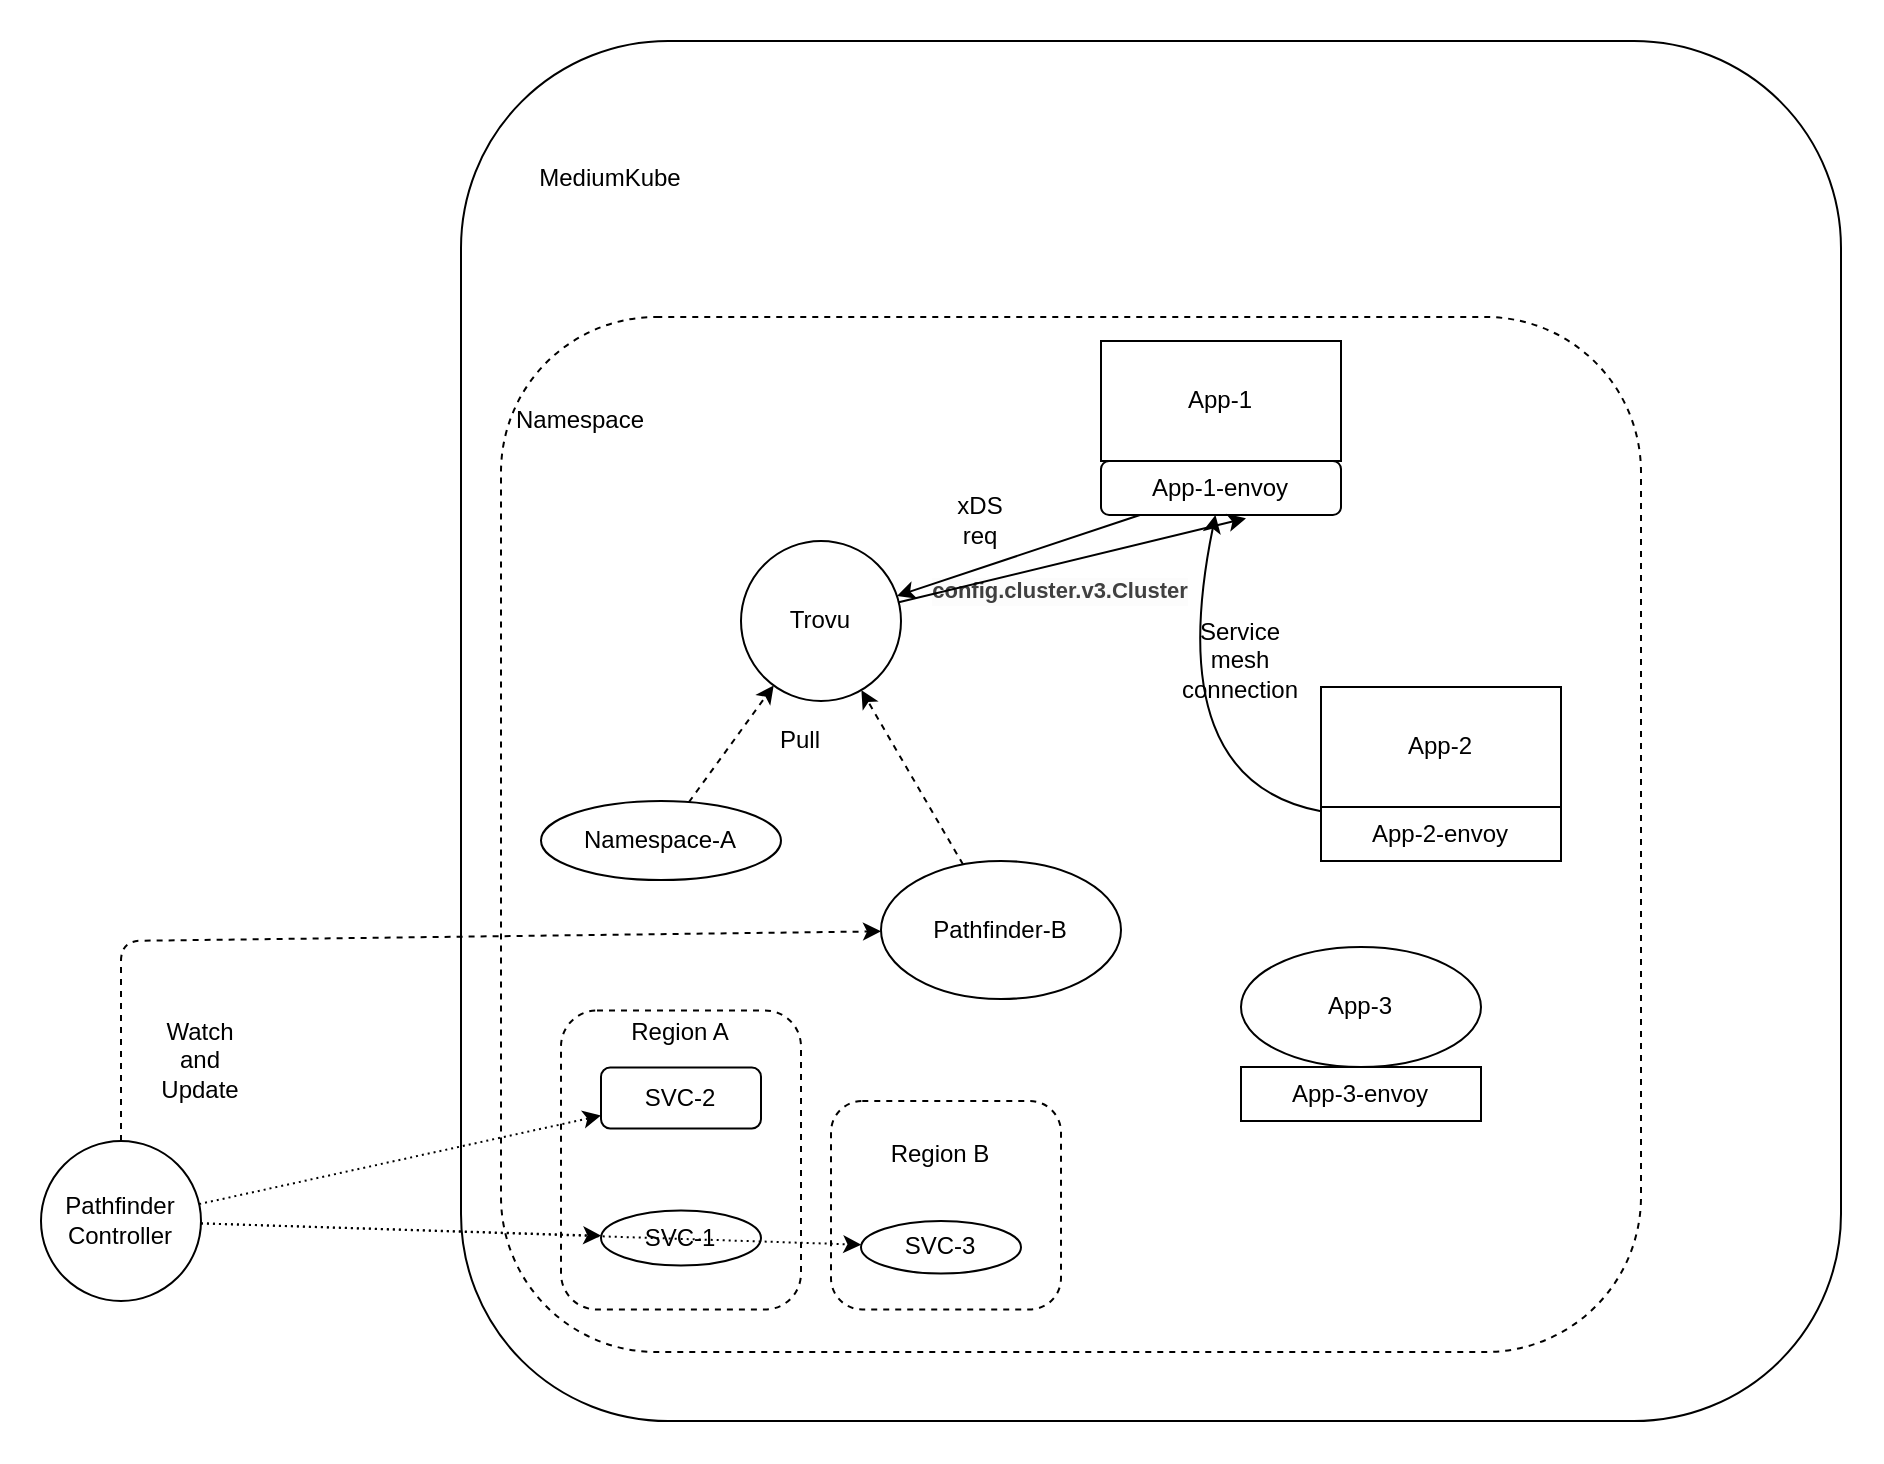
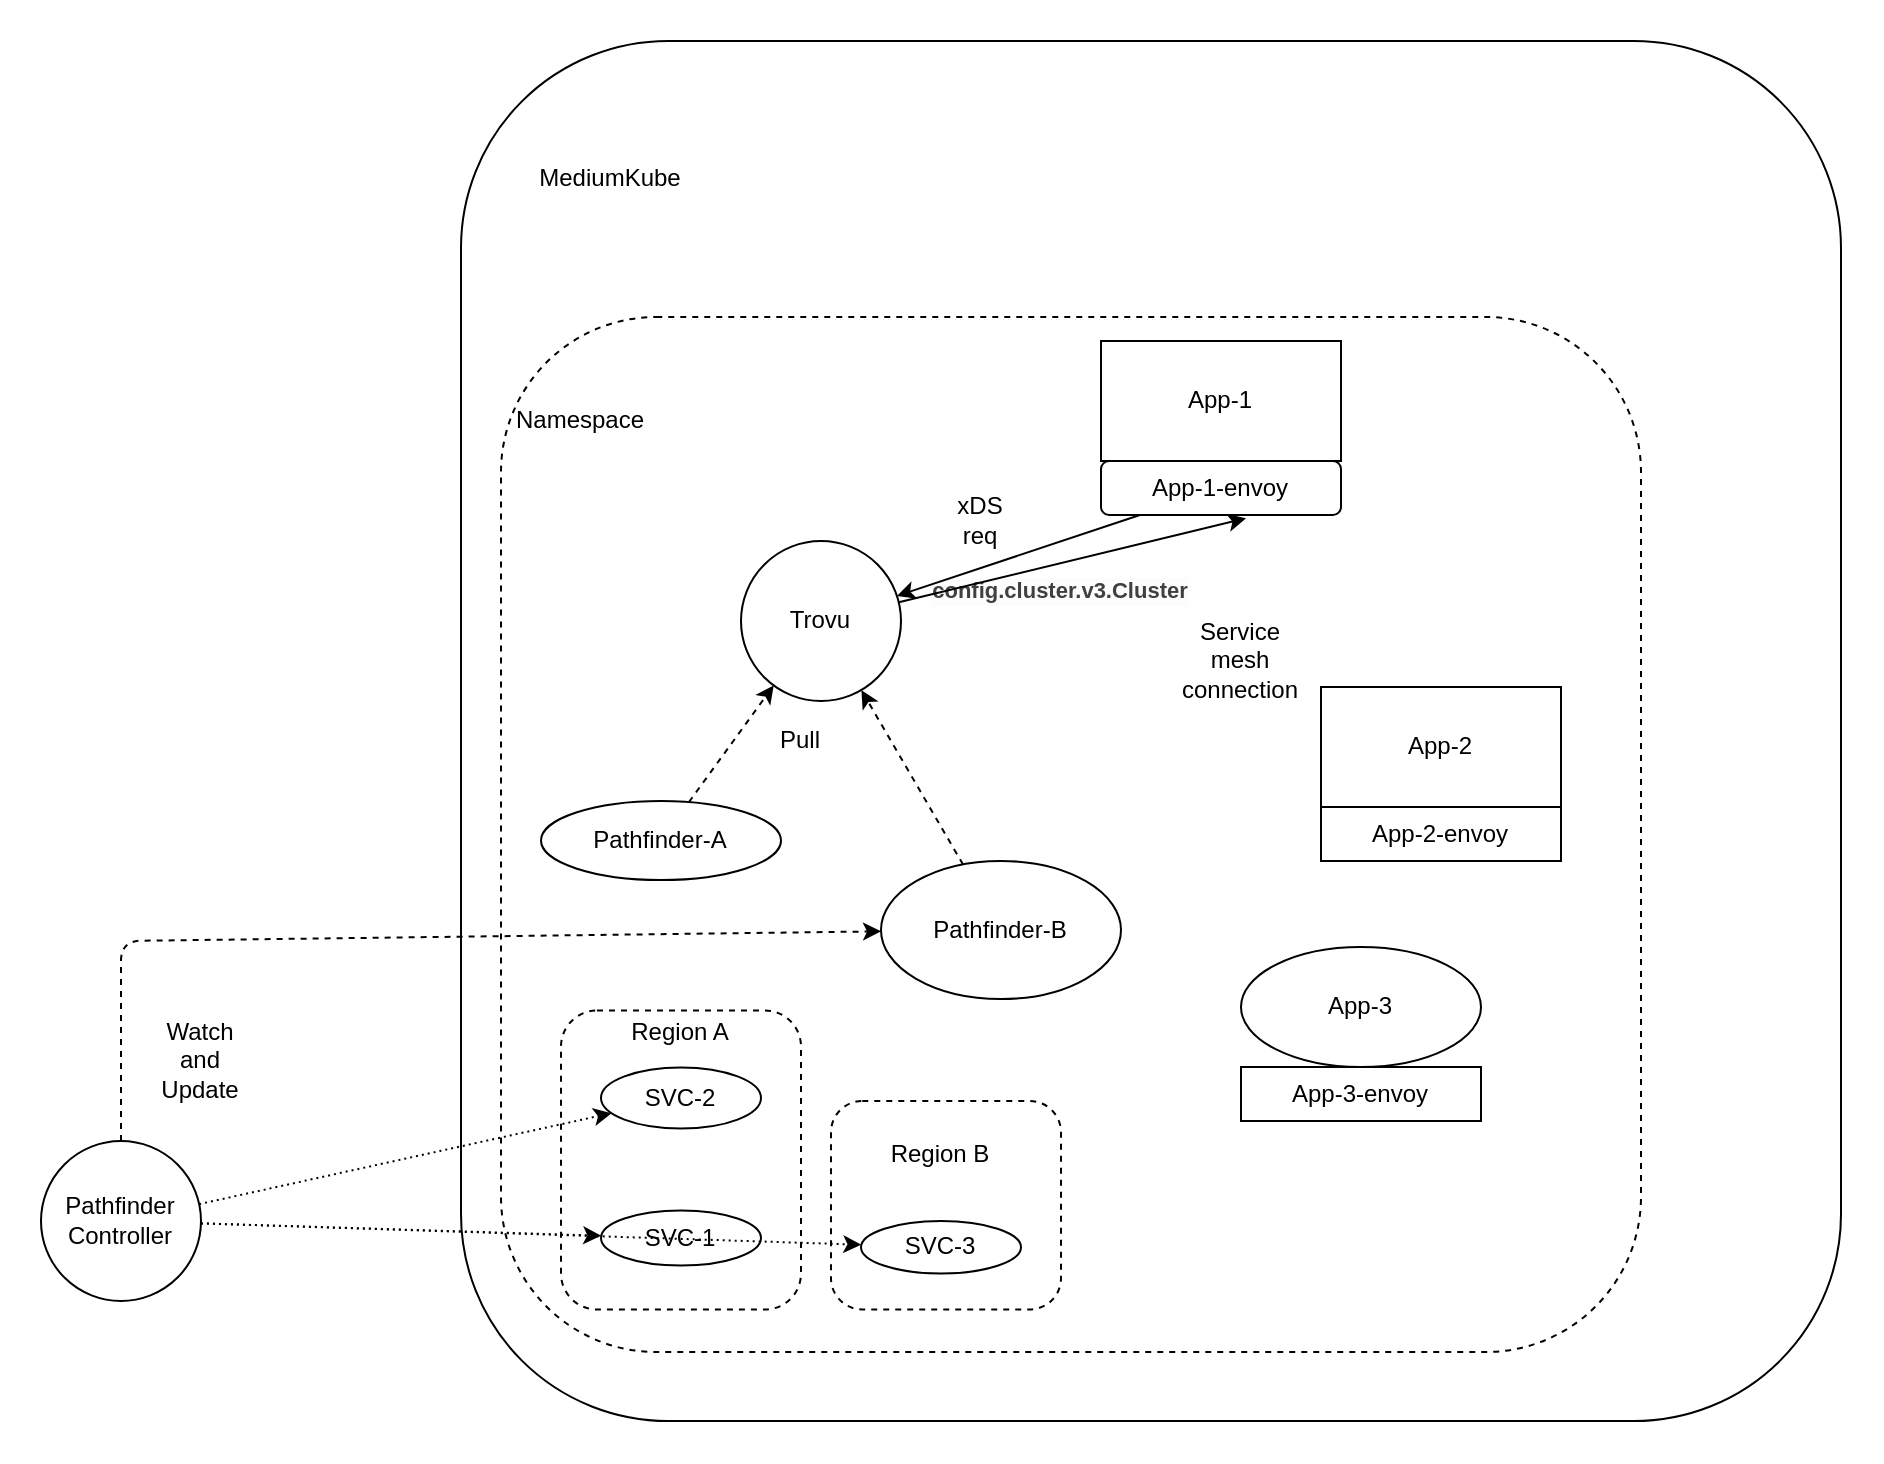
edge "App-2-envoy" -> "App-1-envoy": removed
node "Namespace-A": label "Namespace-A" -> "Pathfinder-A"
node "SVC-2": shape rounded rectangle -> ellipse
